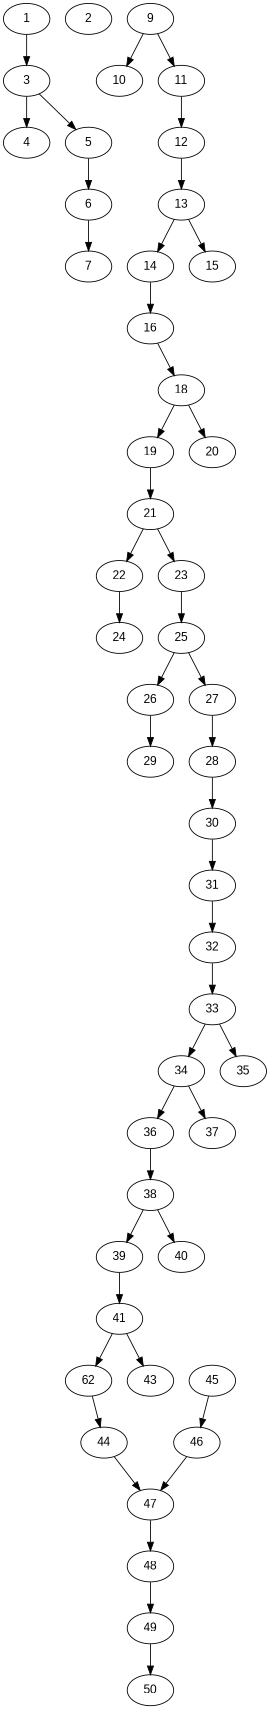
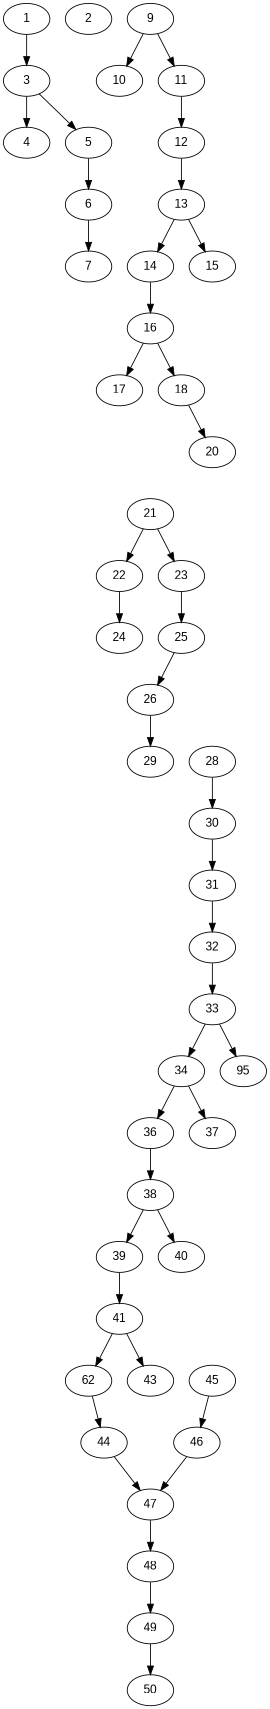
node "17": added
node "19": removed
node "27": removed
node "35": label "35" -> "95"
